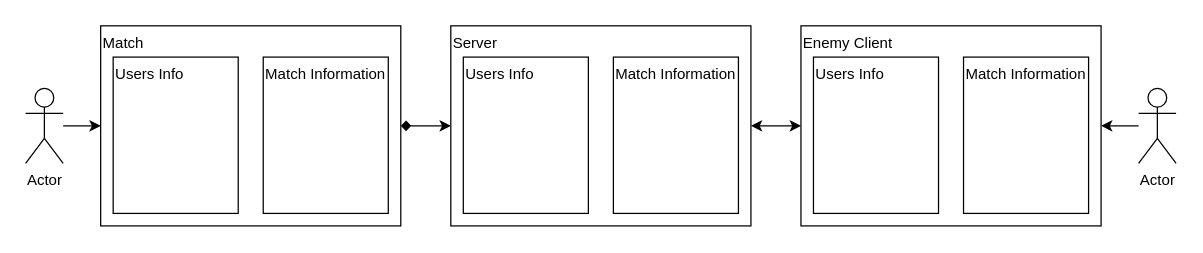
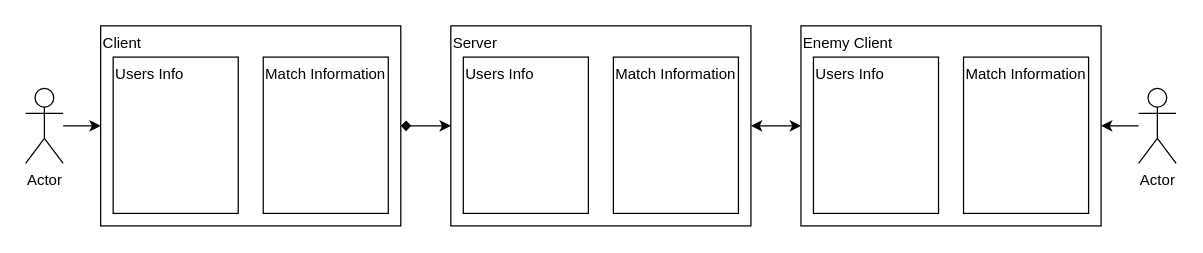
node "Match": label "Match" -> "Client"
